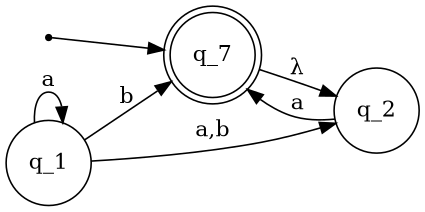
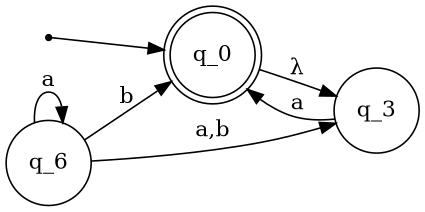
node "q_7": label "q_7" -> "q_0"
node "q_2": label "q_2" -> "q_3"
node "q_1": label "q_1" -> "q_6"
